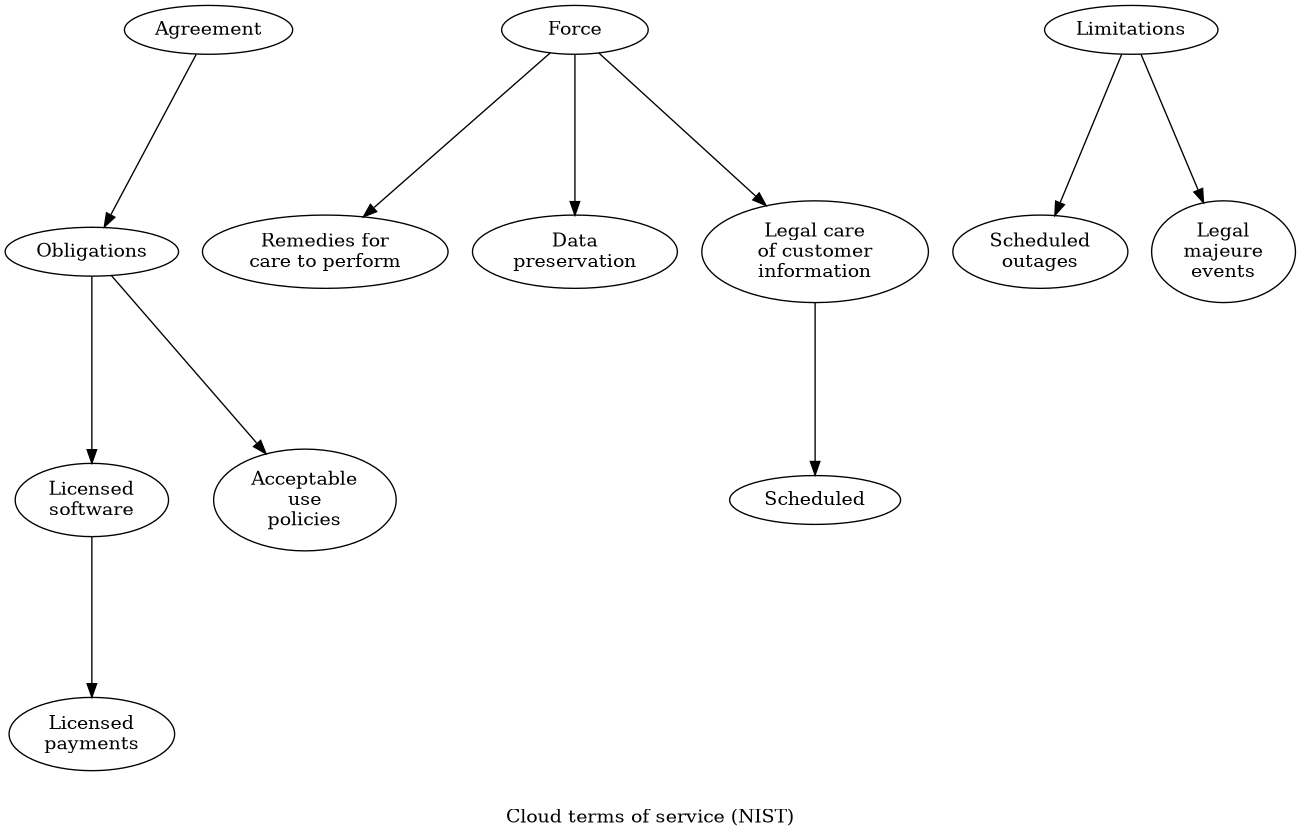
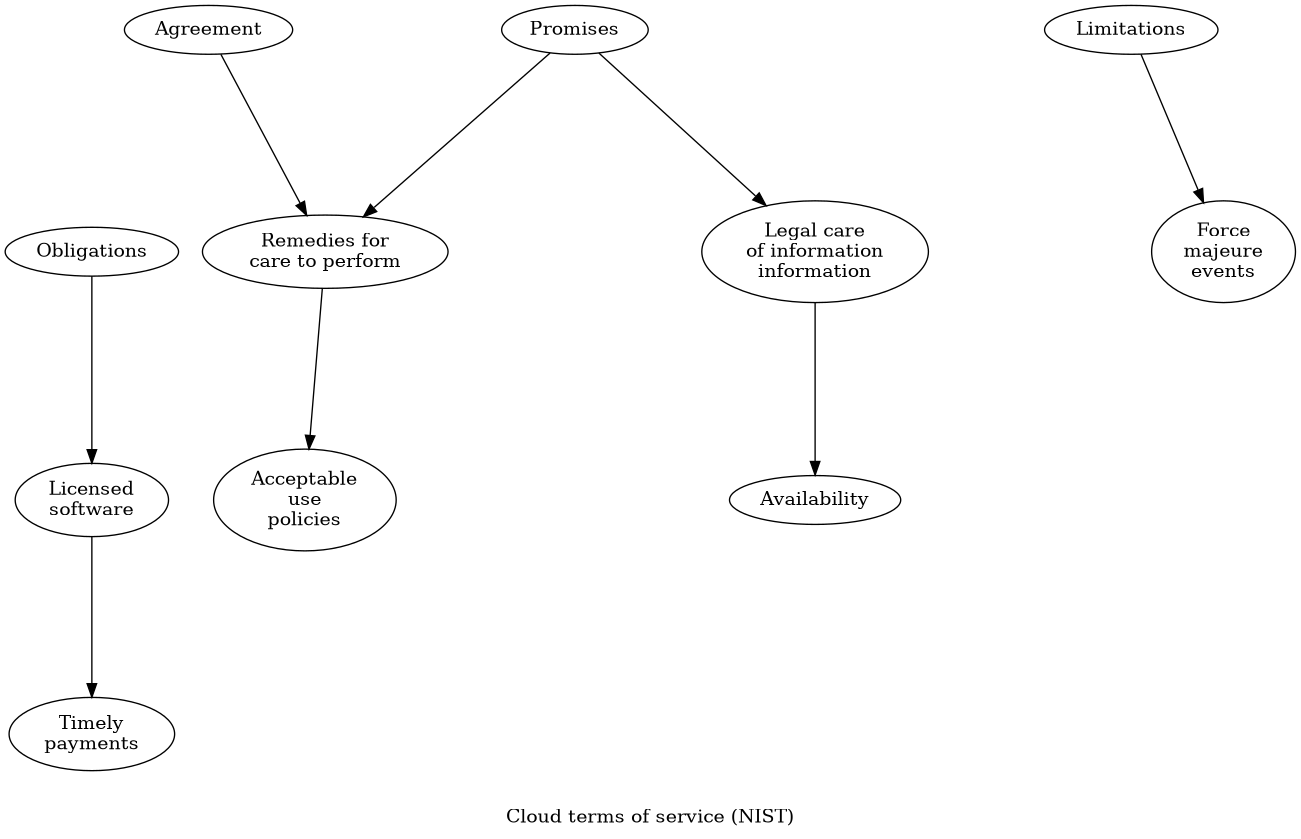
node "Force": label "Force" -> "Promises"
edge "Agreement" -> "Obligations": now "Agreement" -> "Remedies for care to perform"
node "Data preservation": removed
node "Legal care of customer information": label "Legal care of customer information" -> "Legal care of information information"
node "Scheduled outages": removed
node "Legal majeure events": label "Legal majeure events" -> "Force majeure events"
edge "Obligations" -> "Acceptable use policies": now "Remedies for care to perform" -> "Acceptable use policies"
node "Scheduled": label "Scheduled" -> "Availability"
node "Licensed payments": label "Licensed payments" -> "Timely payments"
